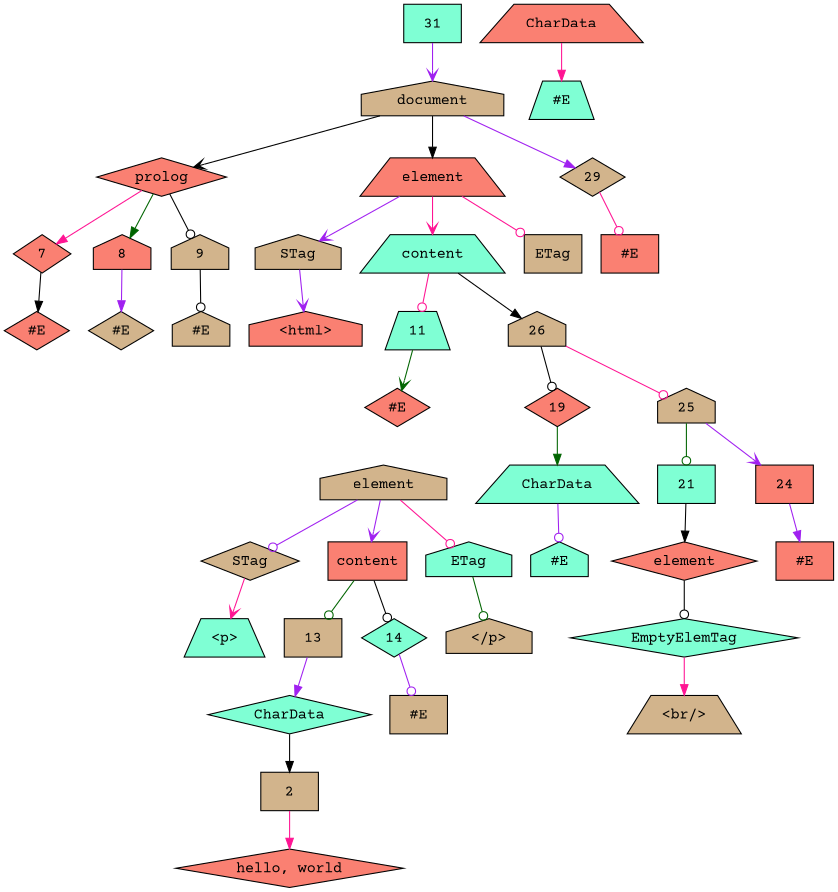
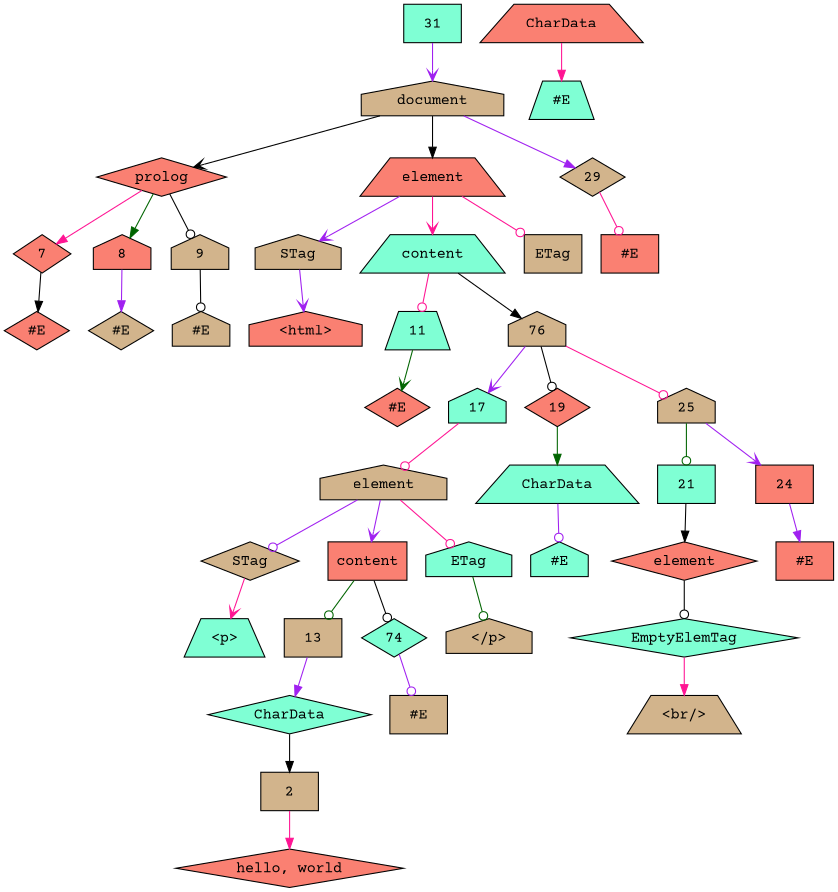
node "26": label "26" -> "76"
node "17": added
node "14": label "14" -> "74"
